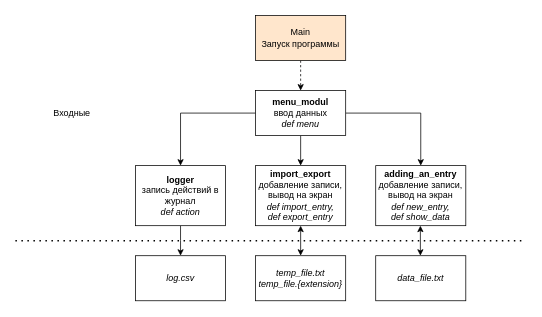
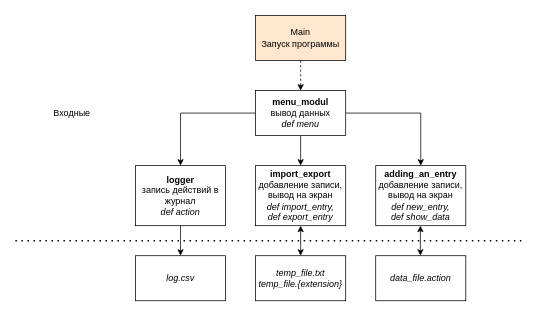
node "menu_modul ввод данных def menu": label "menu_modul ввод данных def menu" -> "menu_modul вывод данных def menu"
node "data_file.txt": label "data_file.txt" -> "data_file.action"
